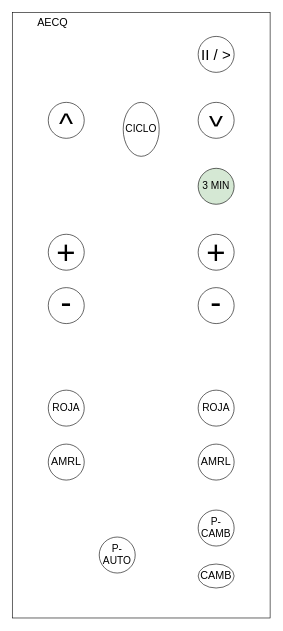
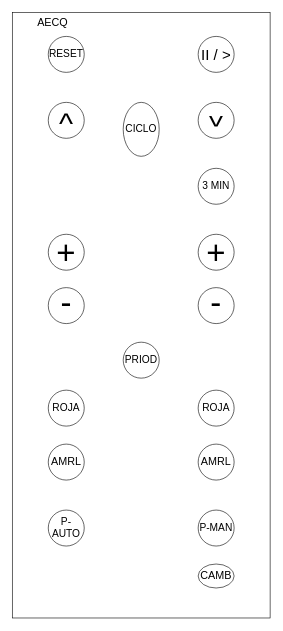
node "RESET": added
node "3 MIN": fillcolor #d5e8d4 -> #ffffff
node "PRIOD": added
node "P-CAMB": label "P-CAMB" -> "P-MAN"
node "P-AUTO": moved (117, 555) -> (66, 528)
